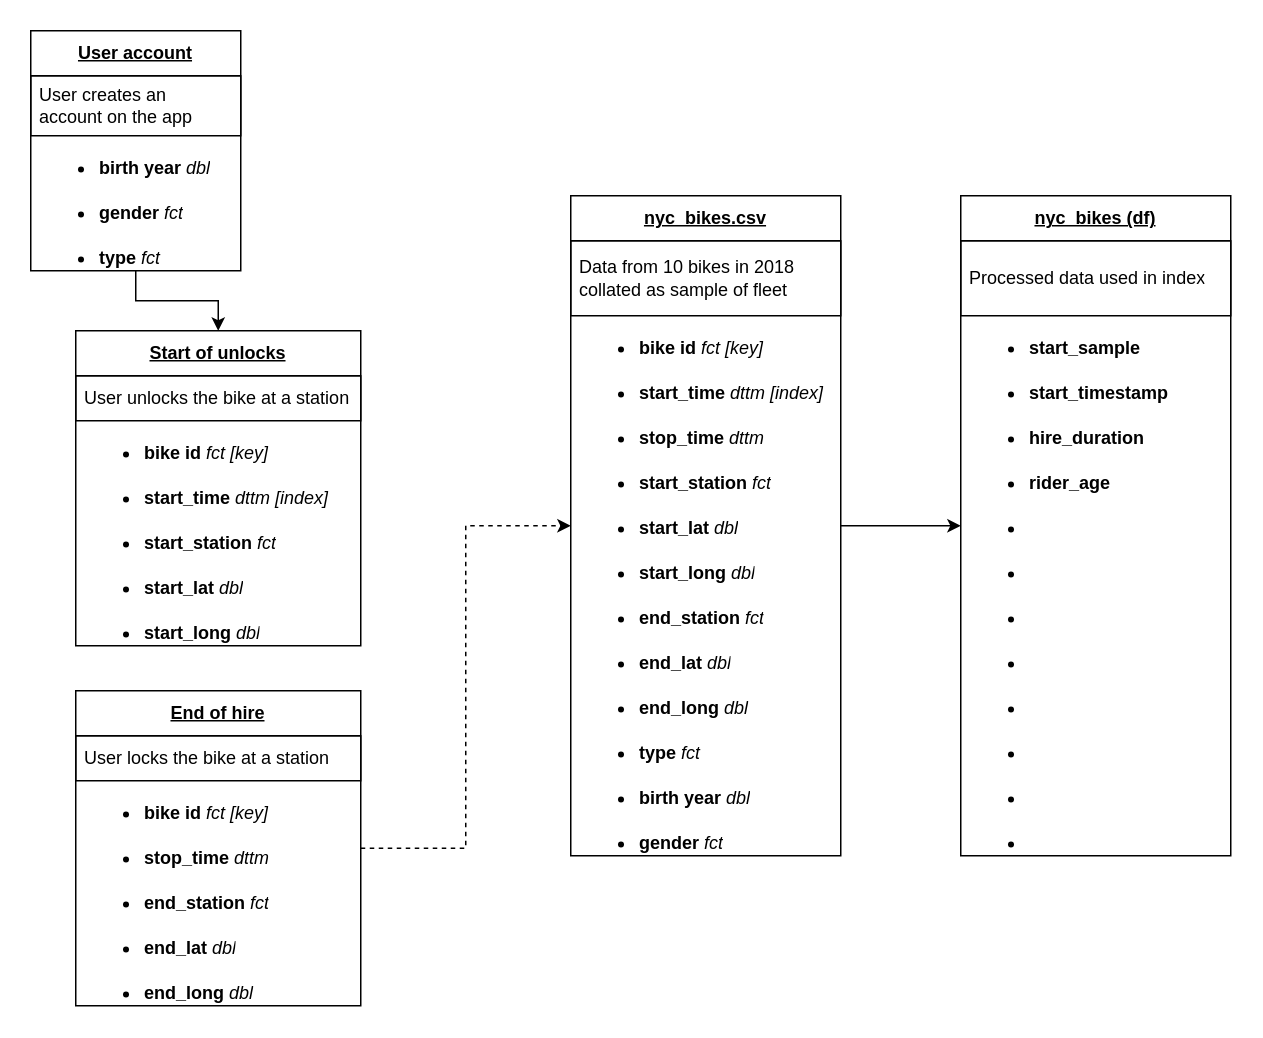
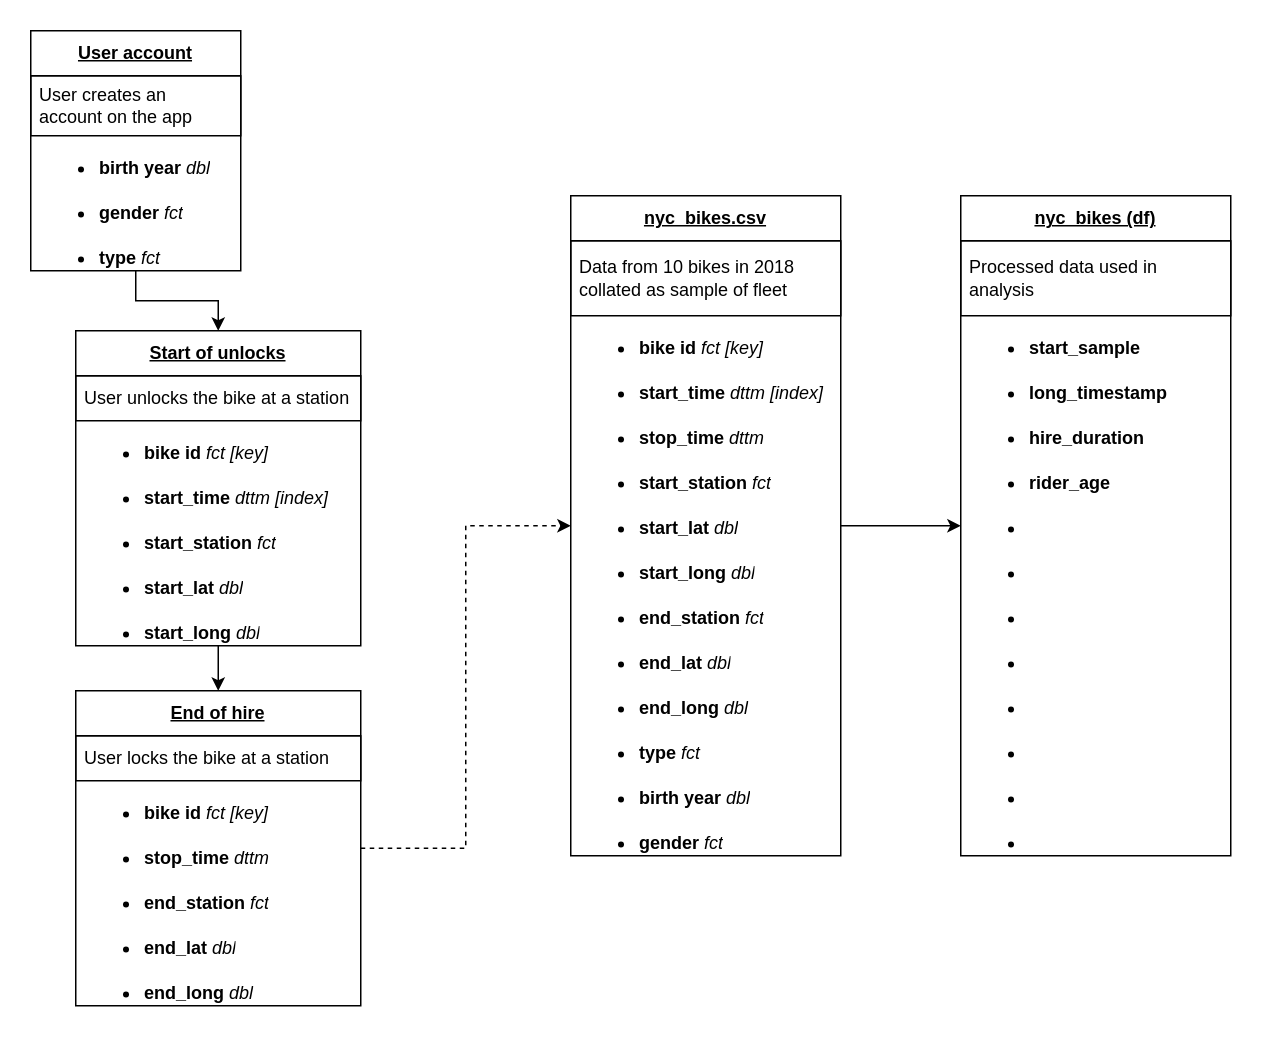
node "Processed data used in index": label "Processed data used in index" -> "Processed data used in analysis"
node "start_timestamp": label "start_timestamp" -> "long_timestamp"
edge "Start of unlocks" -> "End of hire": added
